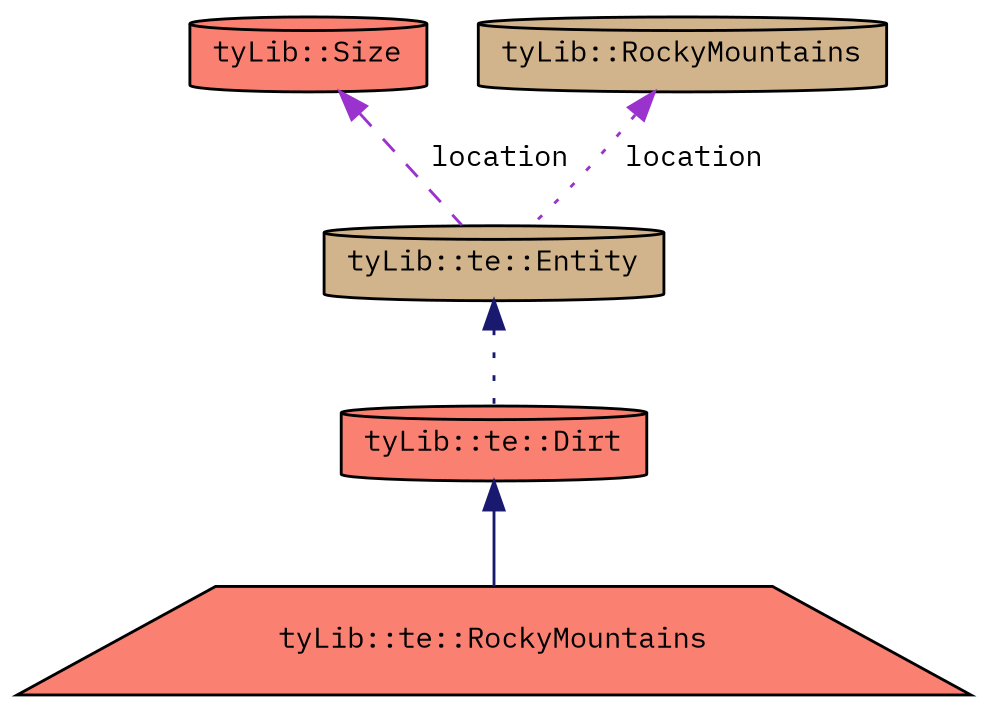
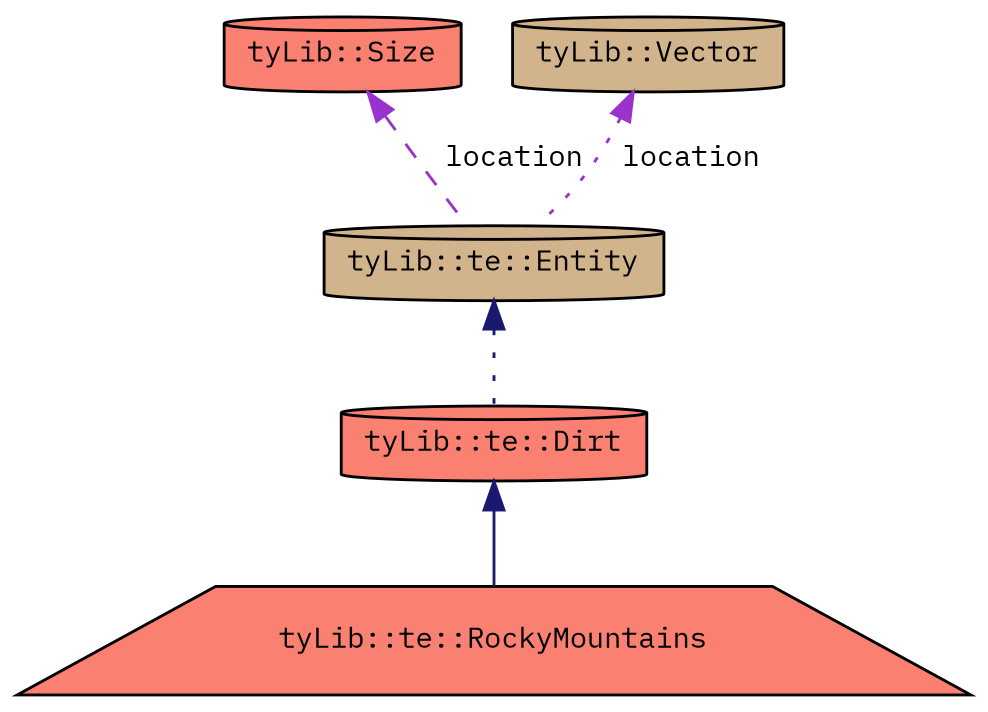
node "tyLib::RockyMountains": label "tyLib::RockyMountains" -> "tyLib::Vector"
